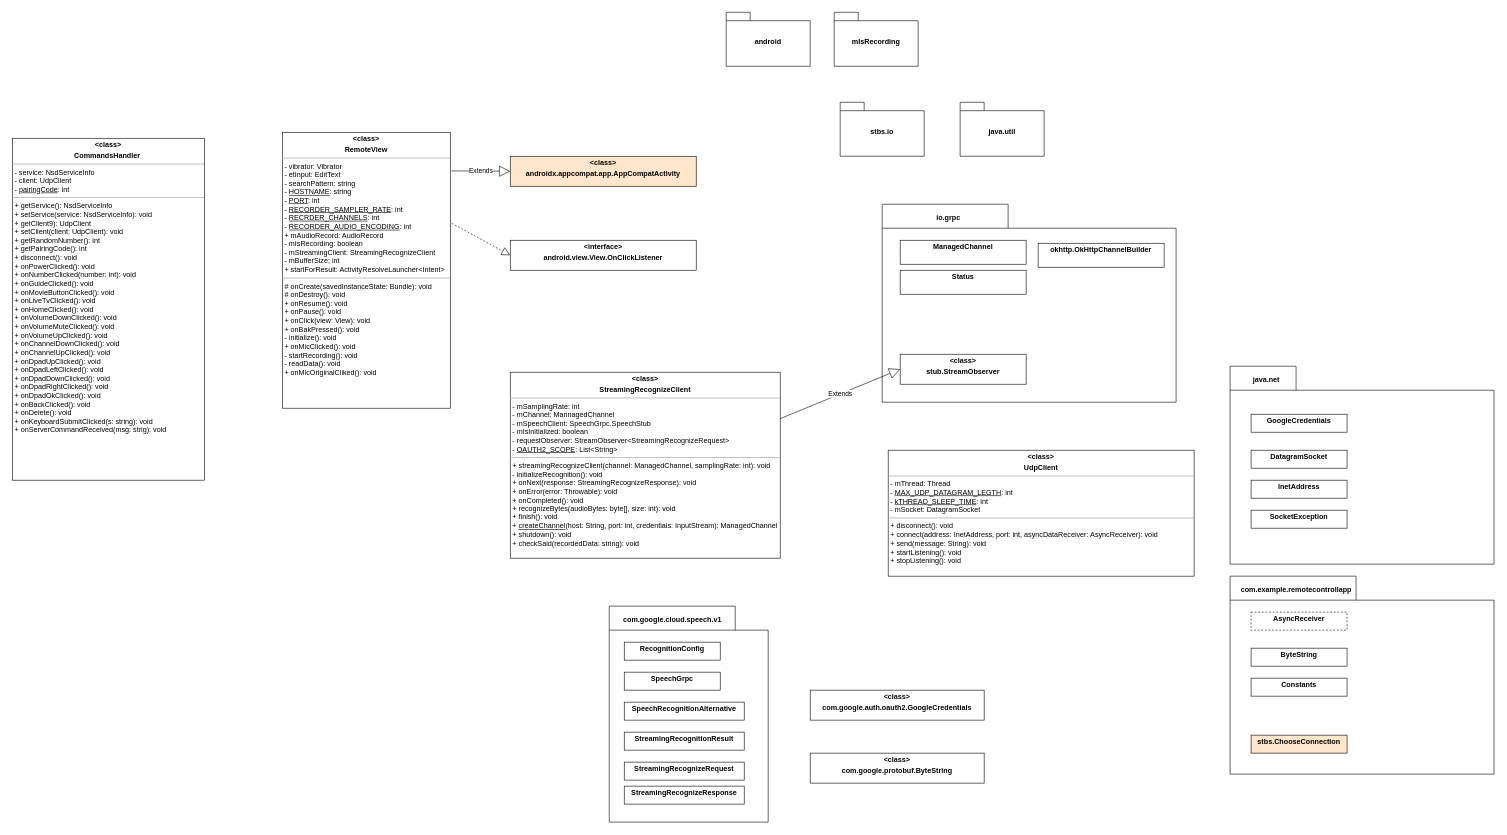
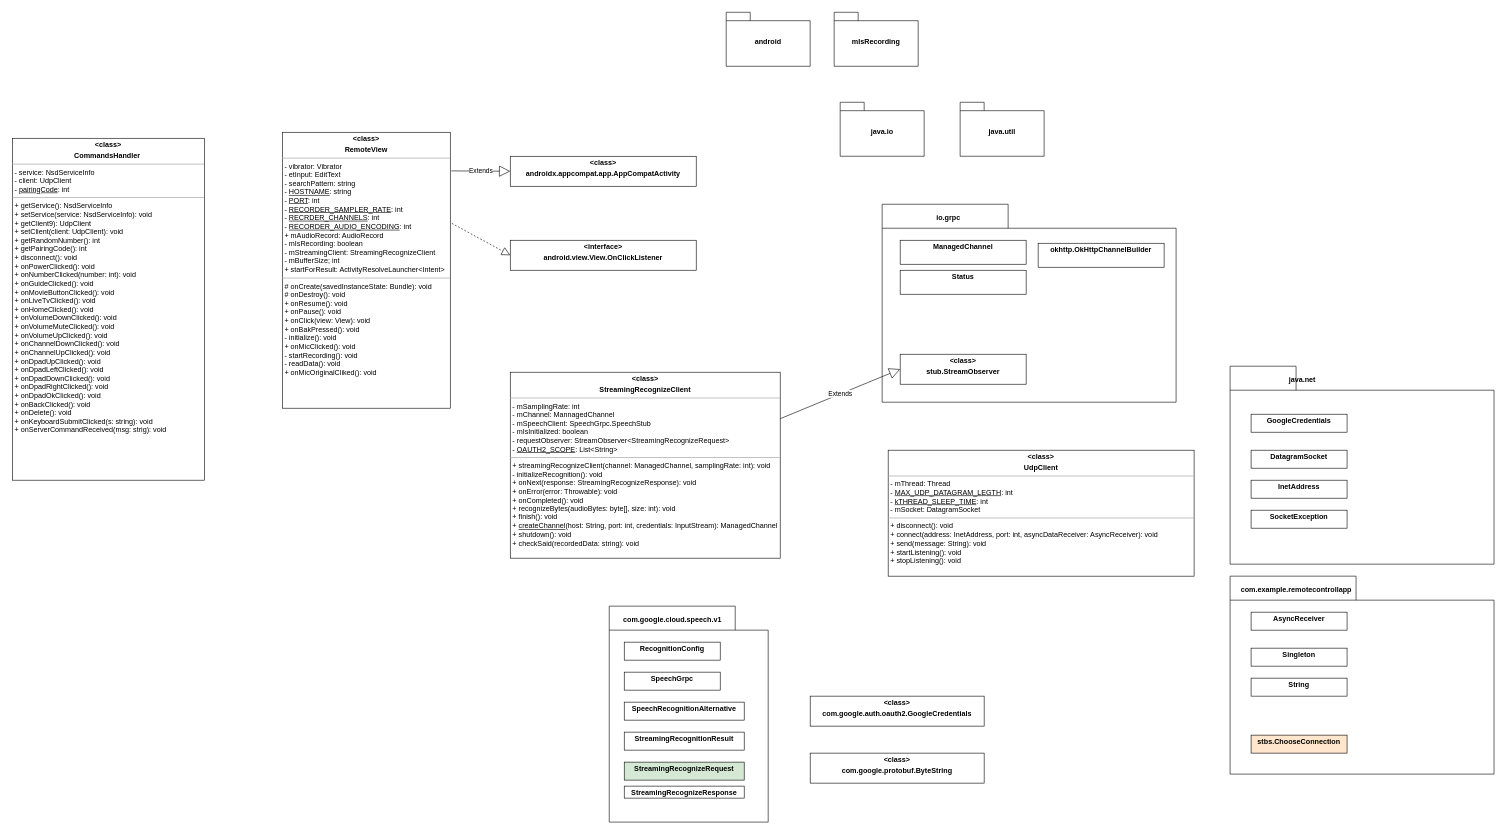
node "stbs.io": label "stbs.io" -> "java.io"
node "<class> androidx.appcompat.app.AppCompatActivity": fillcolor #ffe6cc -> #ffffff
node "java.net": moved (1266, 380) -> (1302, 380)
node "AsyncReceiver": style dashed -> solid
node "ByteString": label "ByteString" -> "Singleton"
node "Constants": label "Constants" -> "String"
node "<class> com.google.auth.oauth2.GoogleCredentials": moved (897, 705) -> (897, 711)
node "StreamingRecognizeRequest": fillcolor #ffffff -> #d5e8d4
node "StreamingRecognizeResponse": size 120x18 -> 120x12
